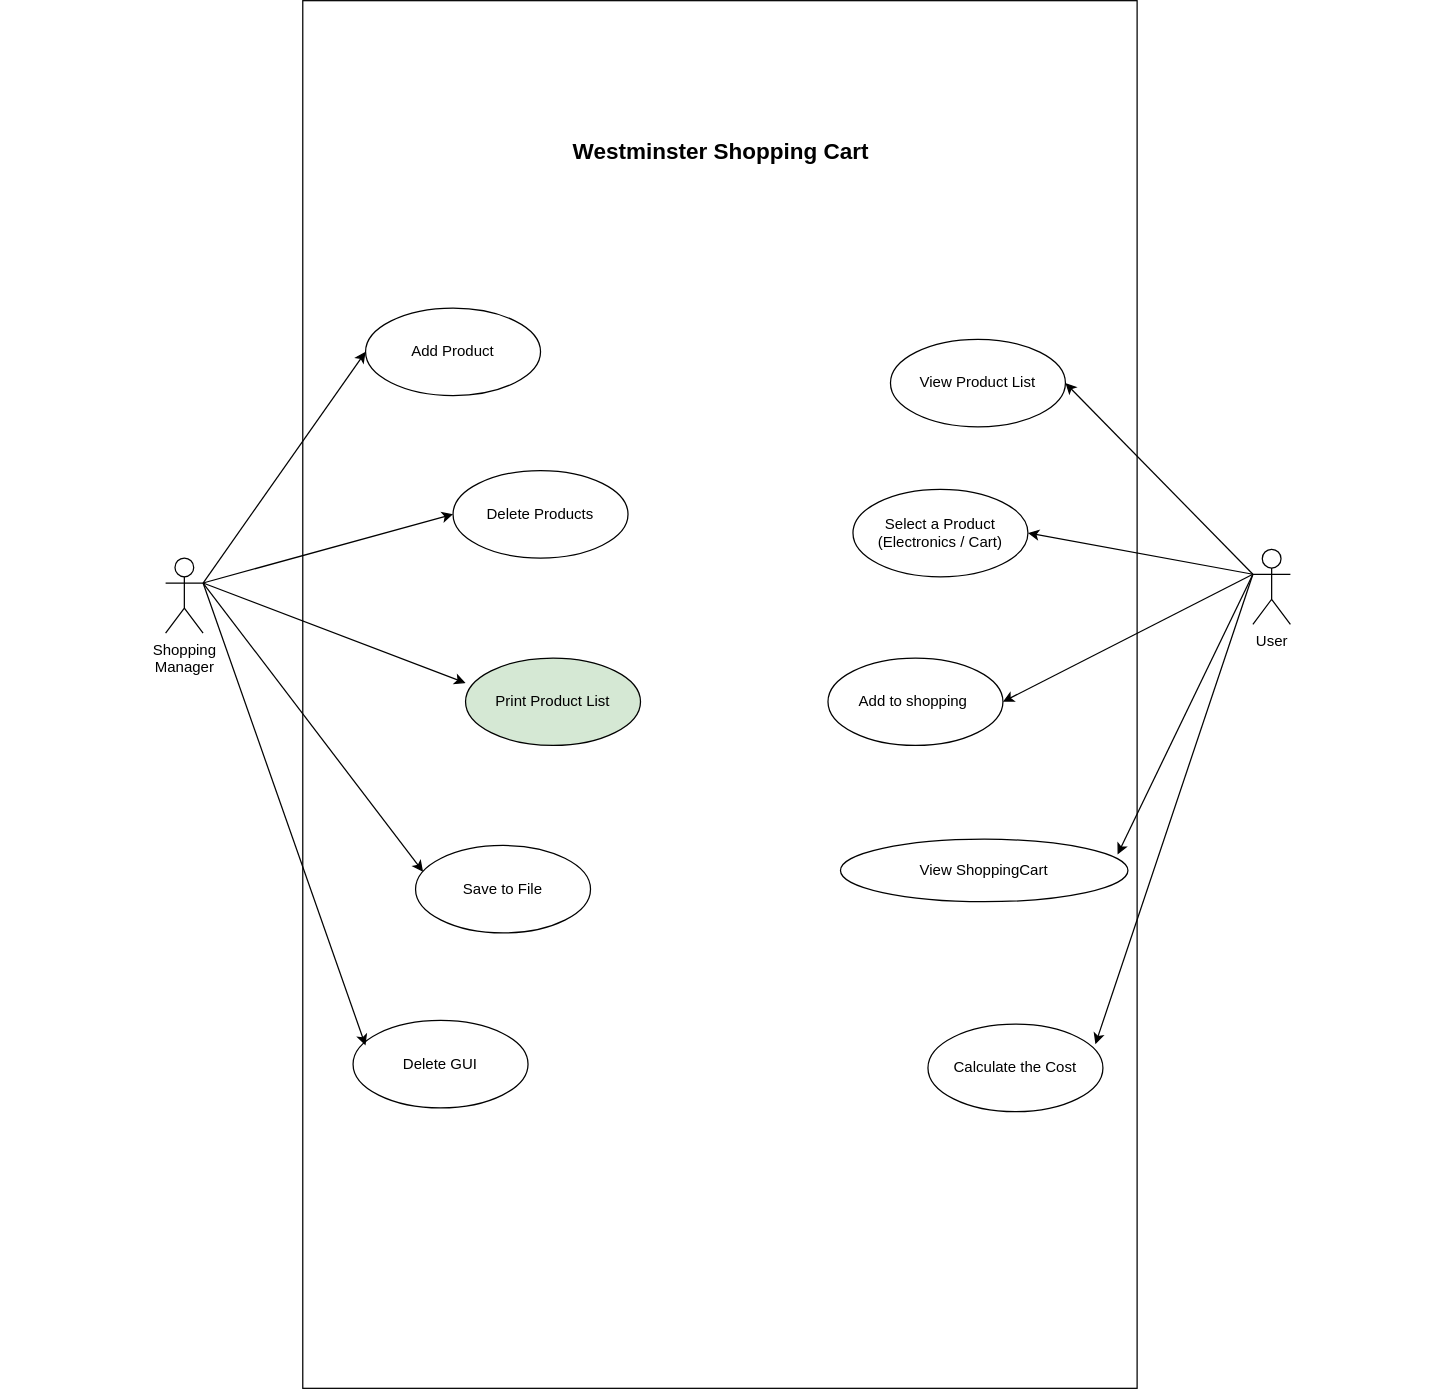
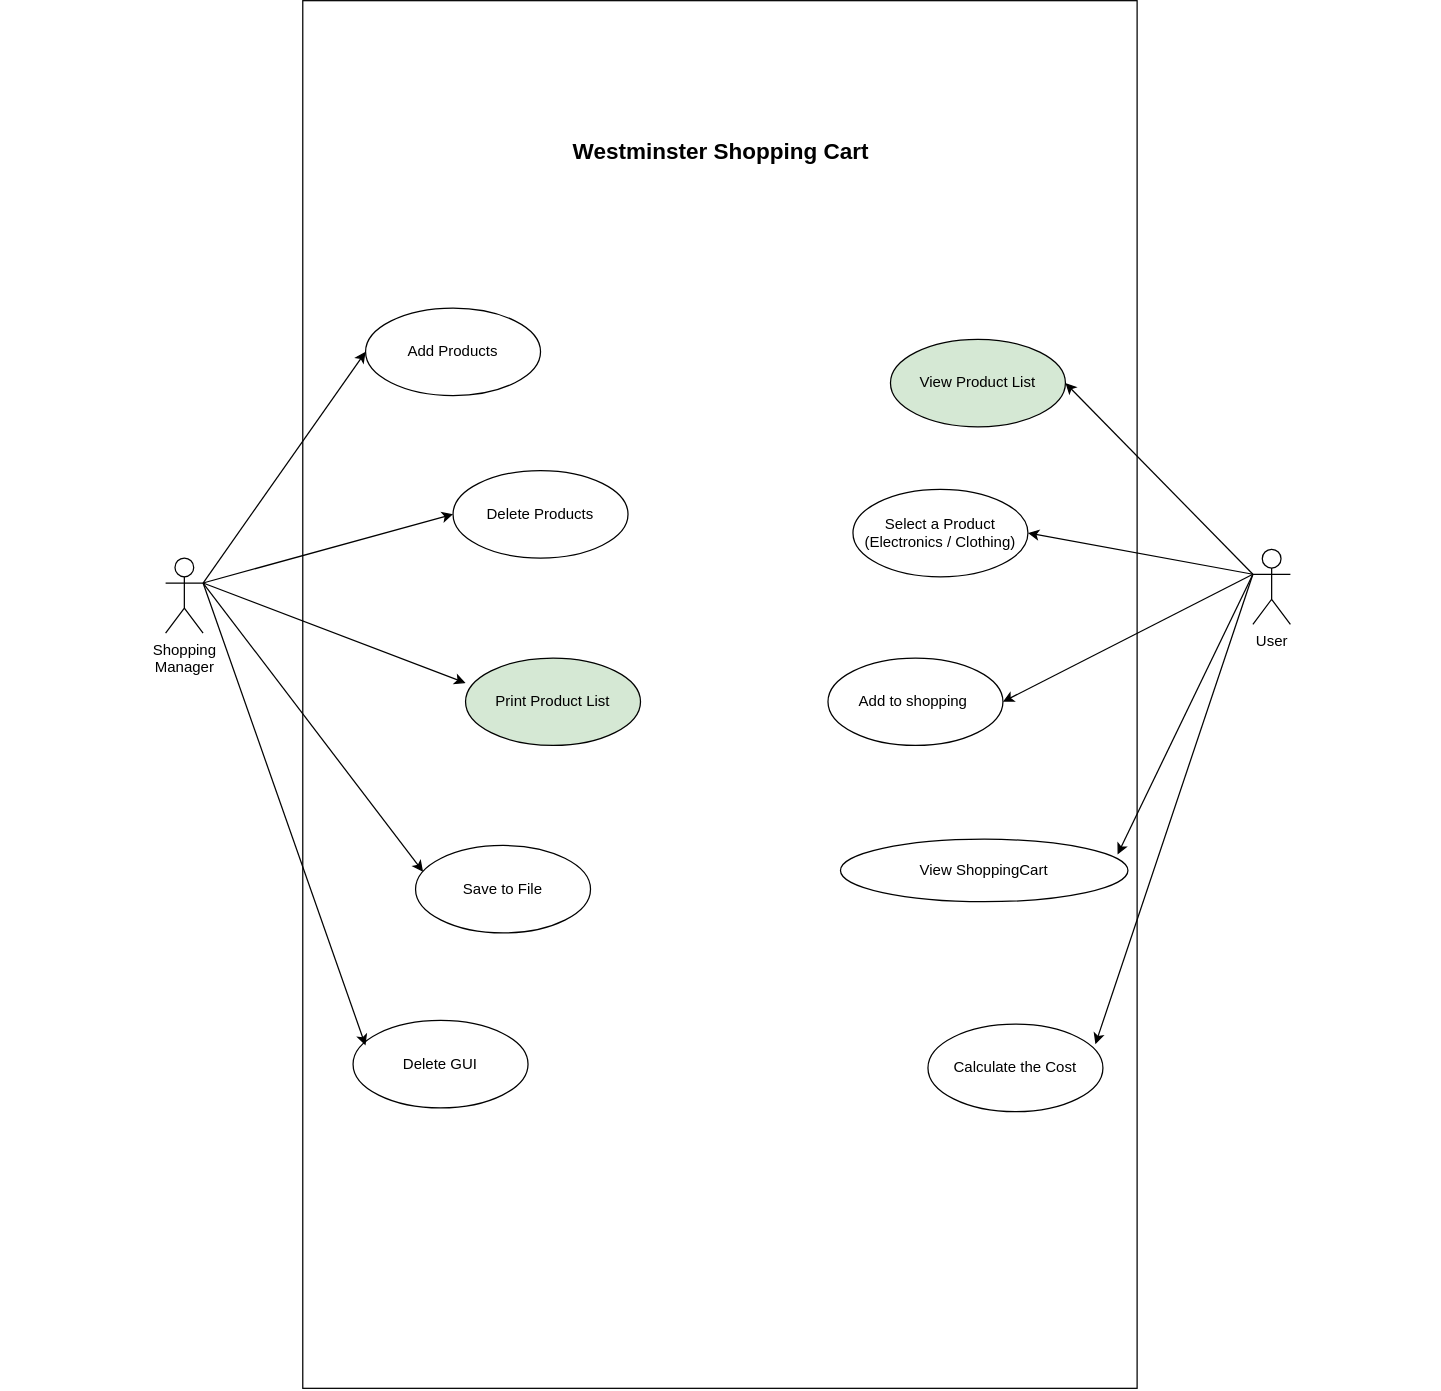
node "Add Product": label "Add Product" -> "Add Products"
node "View Product List": fillcolor #ffffff -> #d5e8d4
node "Select a Product (Electronics / Cart)": label "Select a Product (Electronics / Cart)" -> "Select a Product (Electronics / Clothing)"
